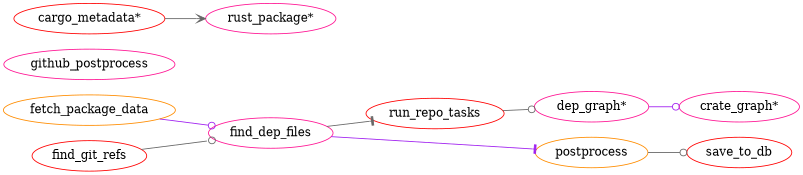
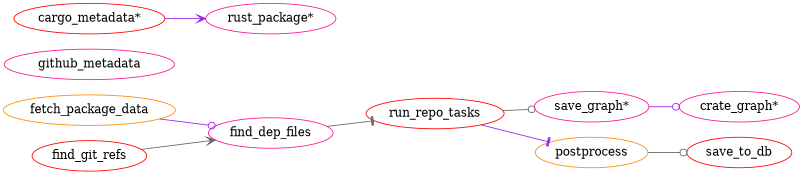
edge "cargo_metadata*" -> "rust_package*": color gray40 -> purple
node "github_postprocess": label "github_postprocess" -> "github_metadata"
node "dep_graph*": label "dep_graph*" -> "save_graph*"
edge "find_dep_files" -> "postprocess": now "run_repo_tasks" -> "postprocess"
edge "find_git_refs" -> "find_dep_files": arrowhead odot -> vee
